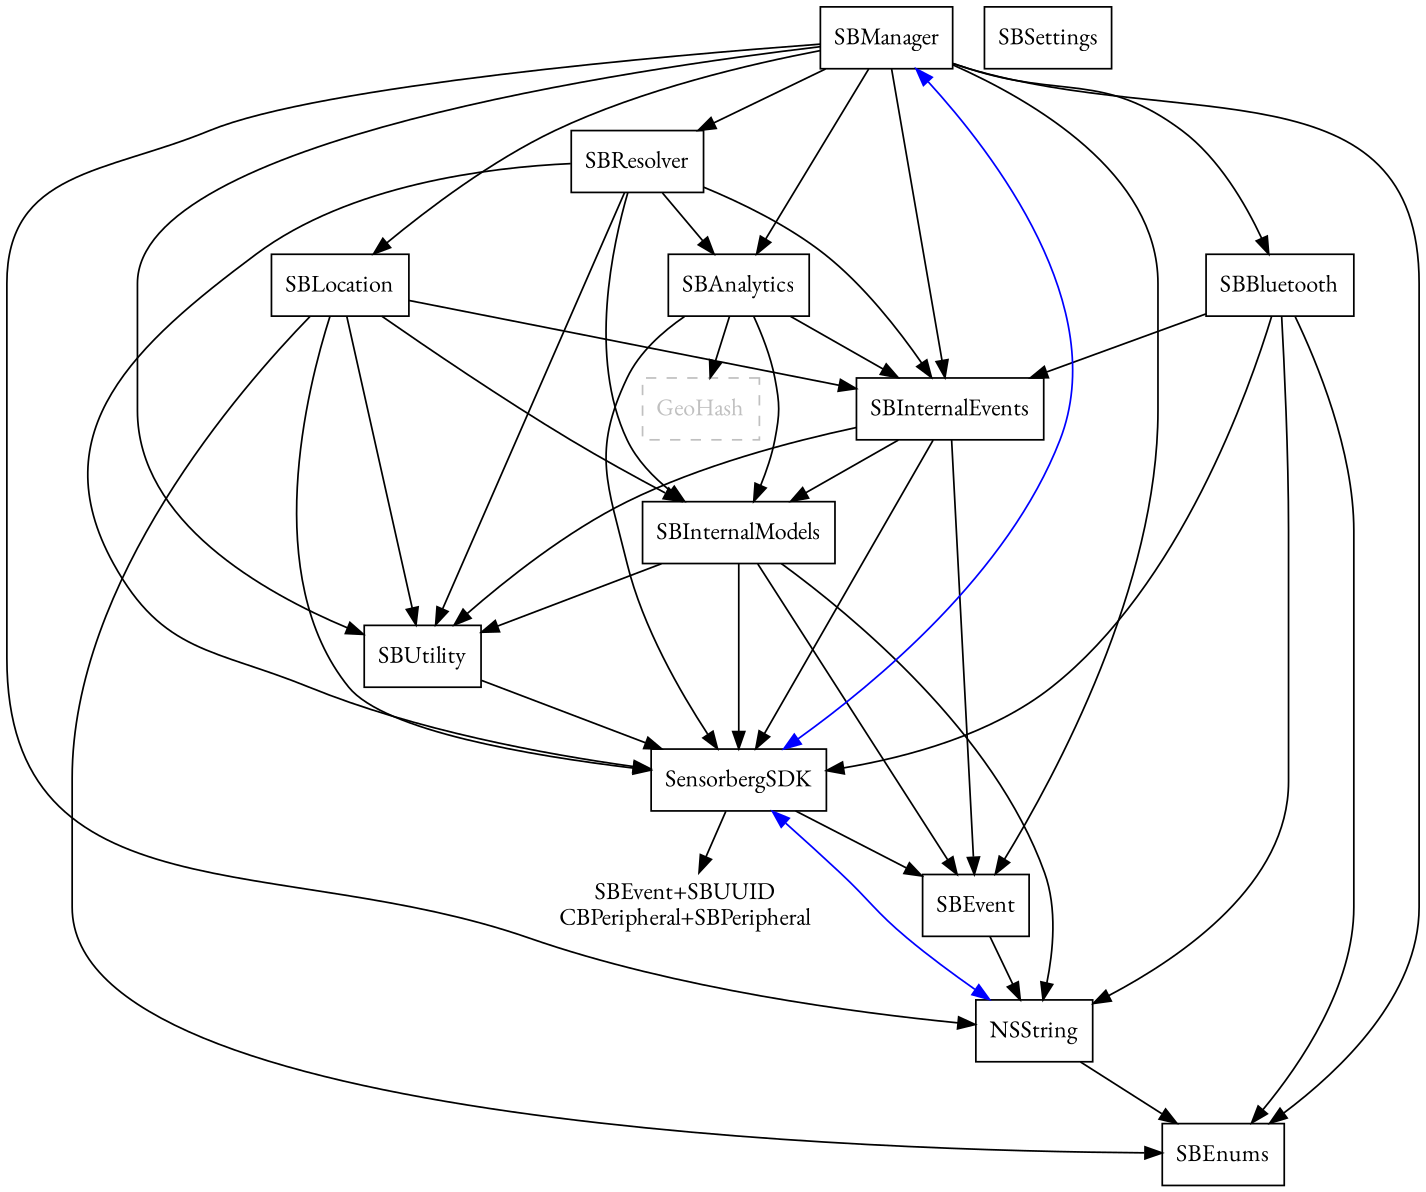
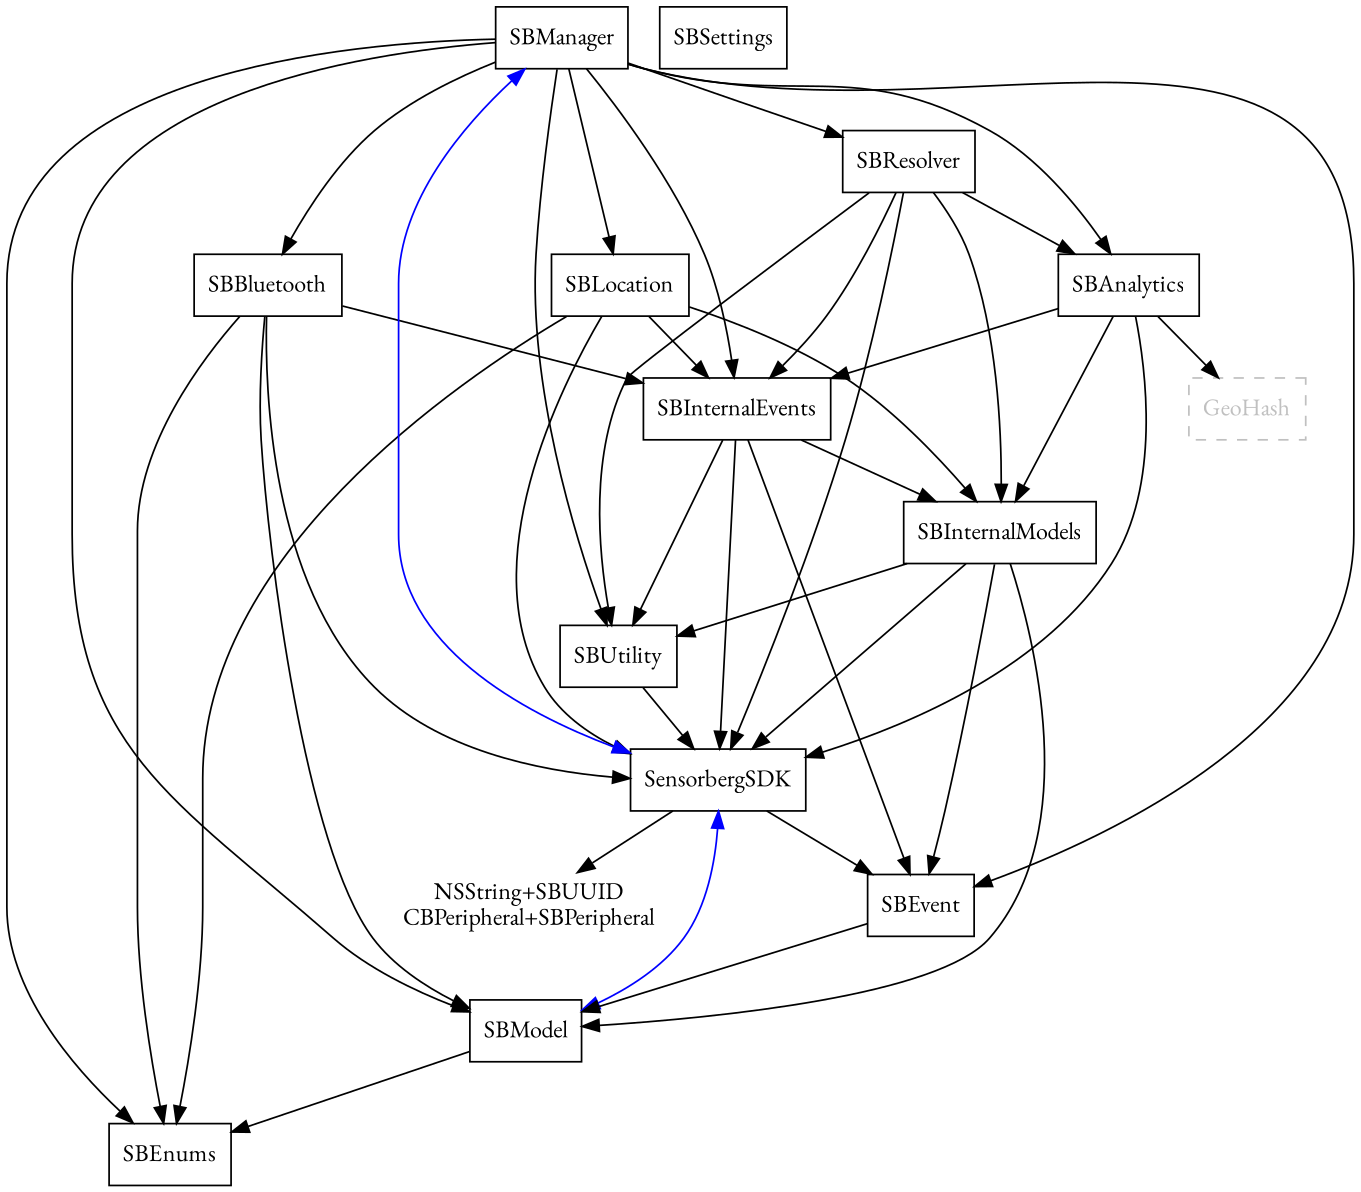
edge "SBLocation" -> "SBUtility": removed
node "SBEvent+SBUUID CBPeripheral+SBPeripheral": label "SBEvent+SBUUID CBPeripheral+SBPeripheral" -> "NSString+SBUUID CBPeripheral+SBPeripheral"
node "NSString": label "NSString" -> "SBModel"
